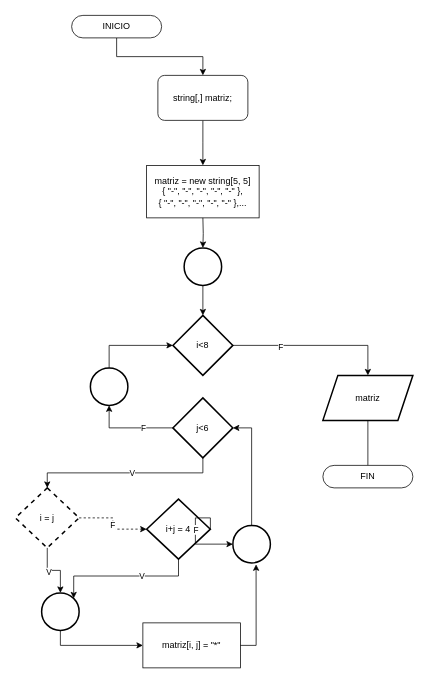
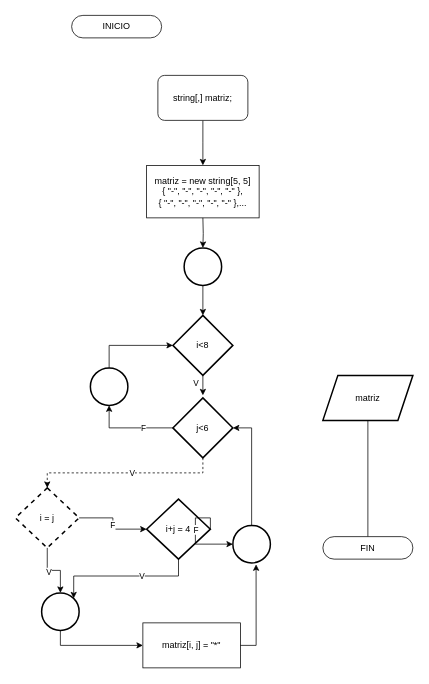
edge "INICIO" -> "string[,] matriz;": removed
edge "i<8" -> "matriz": removed, label "F"
edge "i<8" -> "j<6": added, label "V"
edge "j<6" -> "i = j": style solid -> dashed
node "FIN": moved (368, 477) -> (368, 548)
edge "i = j" -> "i+j = 4": style dashed -> solid
